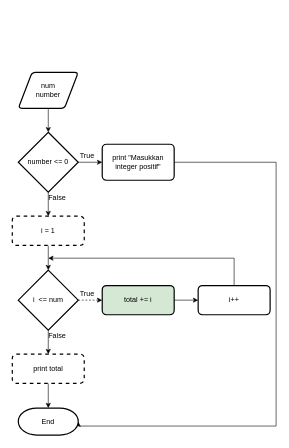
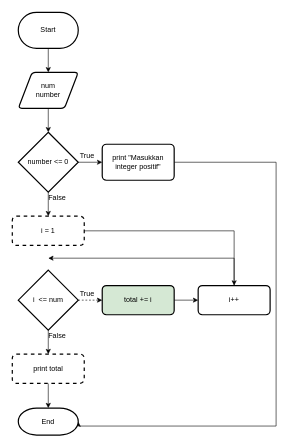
node "Start": added
edge "Start" -> "num number": added
edge "i = 1" -> "i <= num": now "i = 1" -> "i++"
